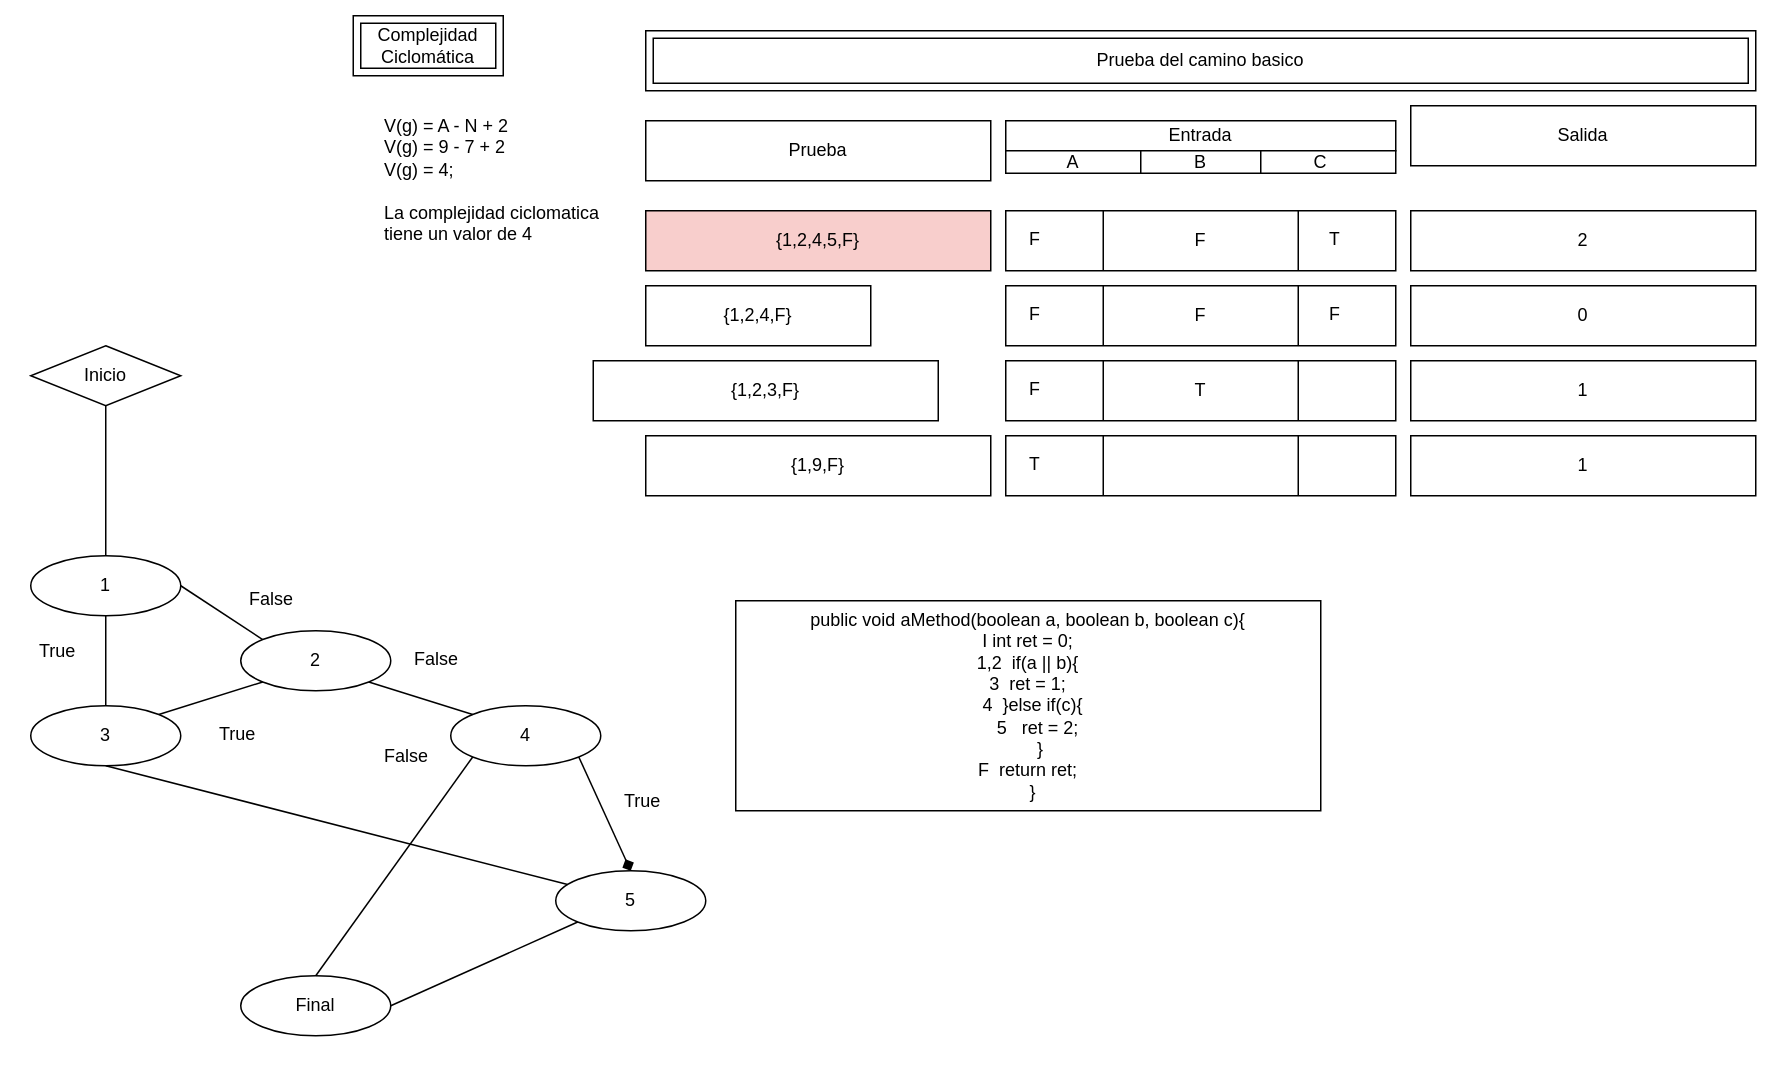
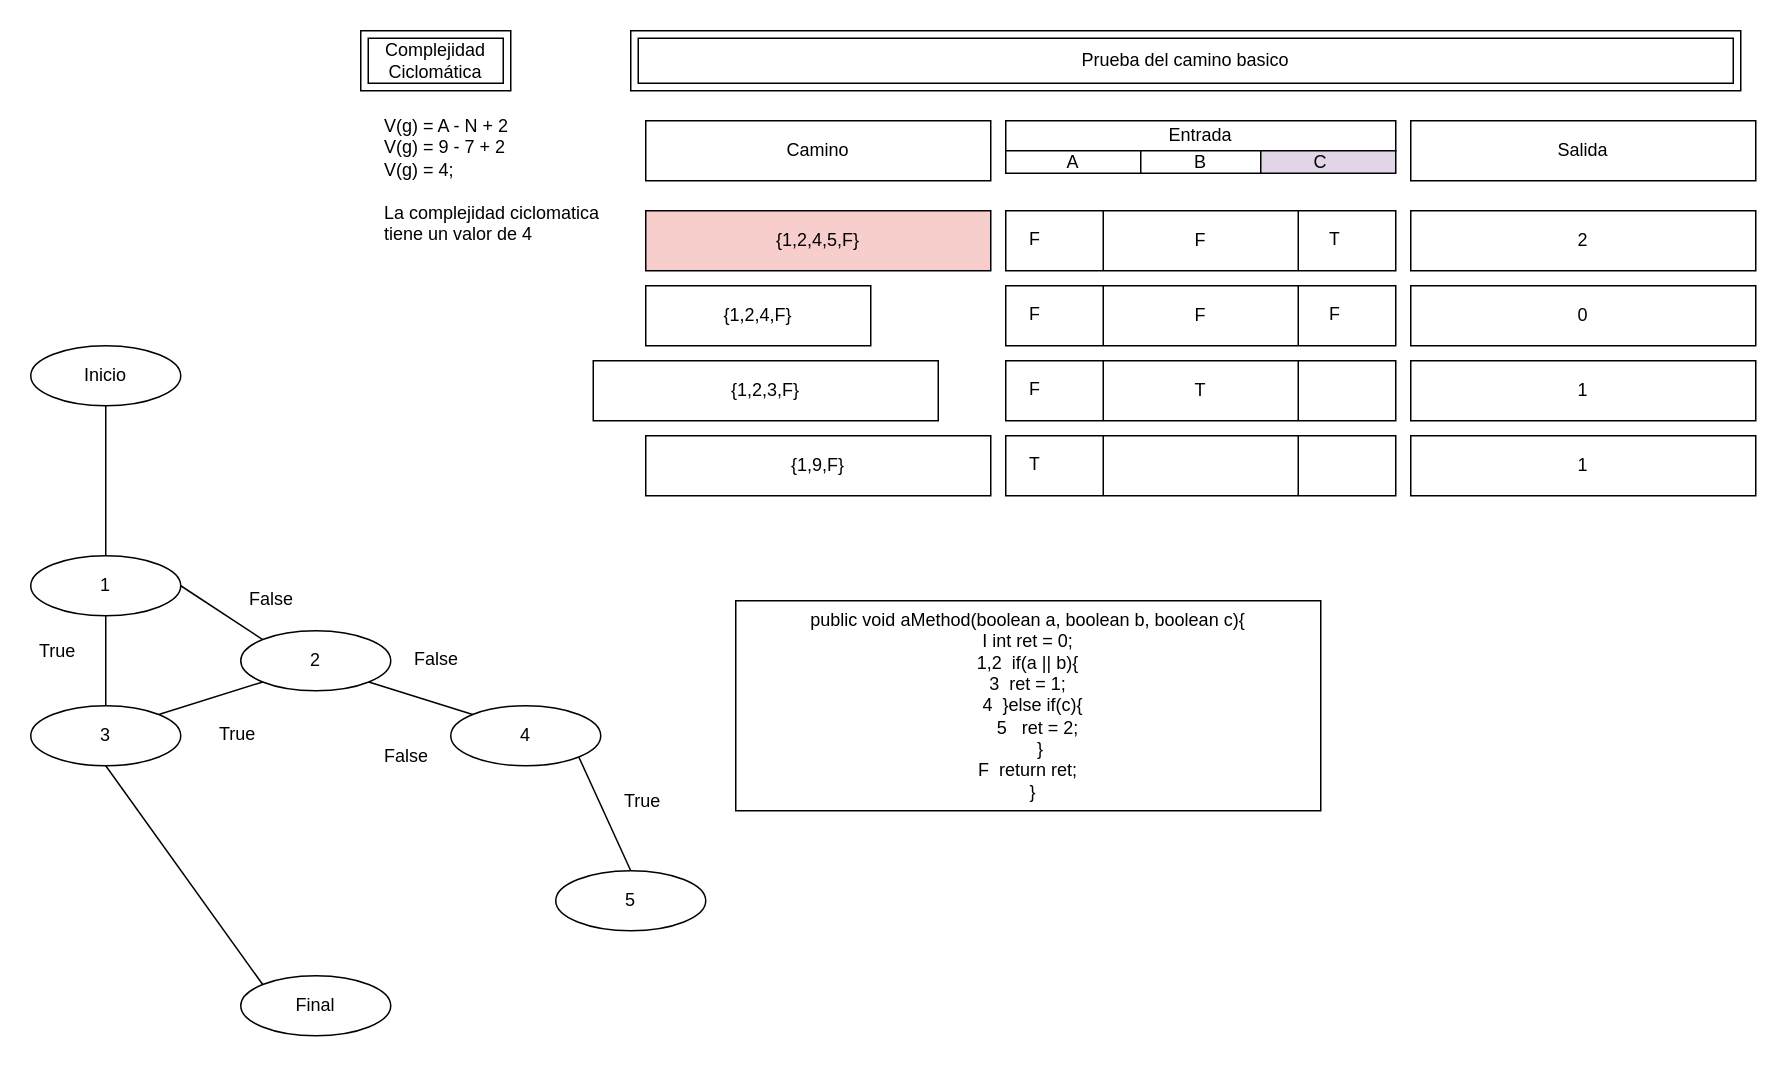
node "Complejidad Ciclomática": moved (428, 46) -> (436, 61)
node "Prueba del camino basico": moved (1201, 61) -> (1186, 61)
node "Salida": moved (1583, 136) -> (1583, 151)
node "Prueba": label "Prueba" -> "Camino"
node "C": fillcolor #ffffff -> #e1d5e7
node "Inicio": shape diamond -> ellipse
edge "3" -- "5": now "3" -- "Final"
edge "4" -> "5": arrowhead diamond -> none
edge "4" -- "Final": removed
edge "5" -- "Final": removed
